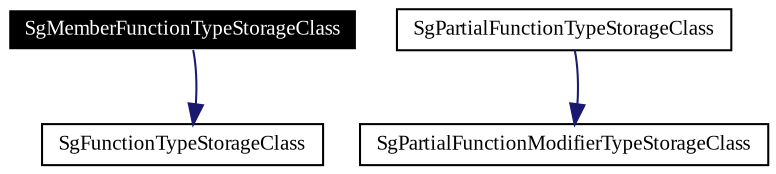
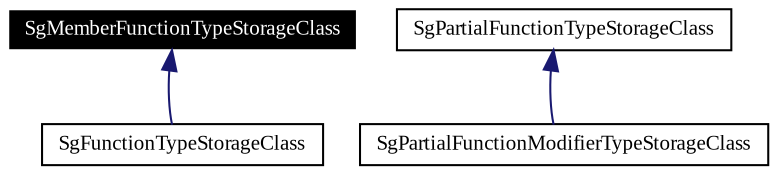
edge "SgMemberFunctionTypeStorageClass" -> "SgFunctionTypeStorageClass": reversed
edge "SgPartialFunctionTypeStorageClass" -> "SgPartialFunctionModifierTypeStorageClass": reversed
